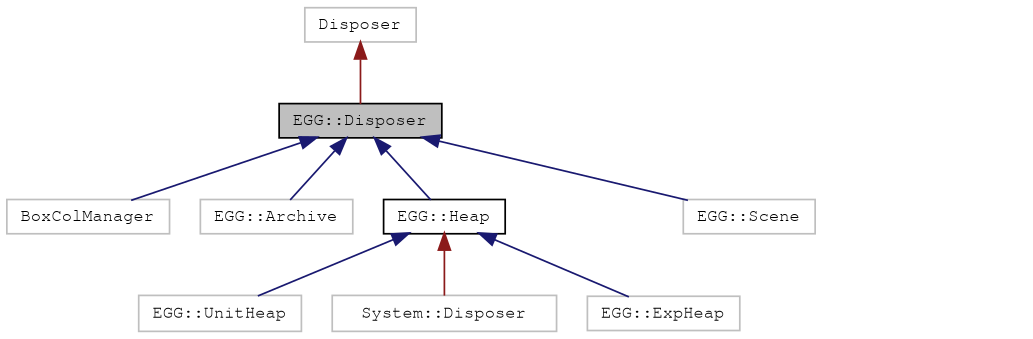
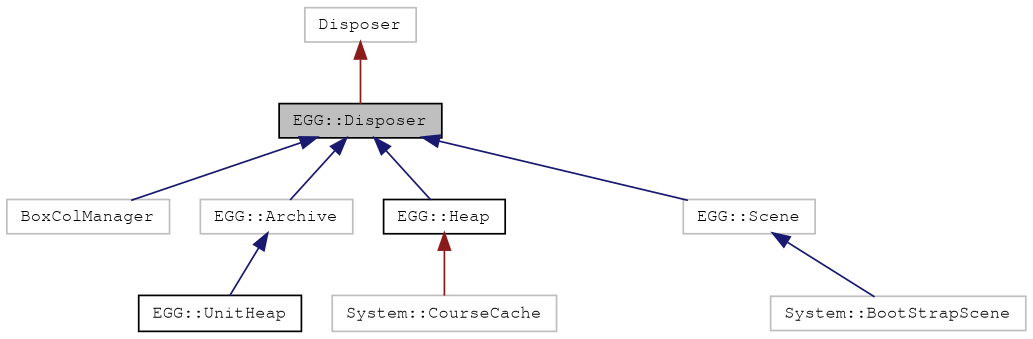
edge "EGG::UnitHeap" -> "EGG::Heap": now "EGG::UnitHeap" -> "EGG::Archive"
node "EGG::UnitHeap": color grey75 -> black
node "System::Disposer": label "System::Disposer" -> "System::CourseCache"
node "EGG::ExpHeap": removed
node "System::BootStrapScene": added
